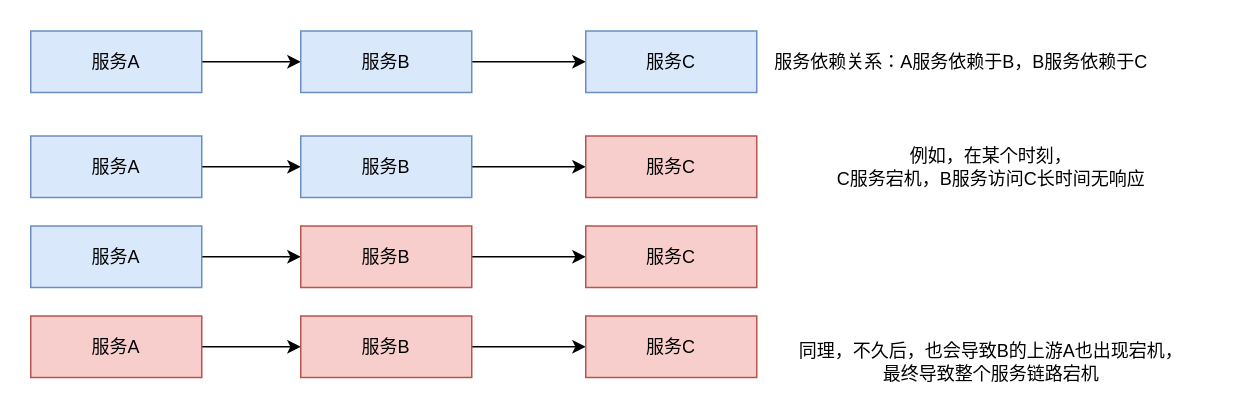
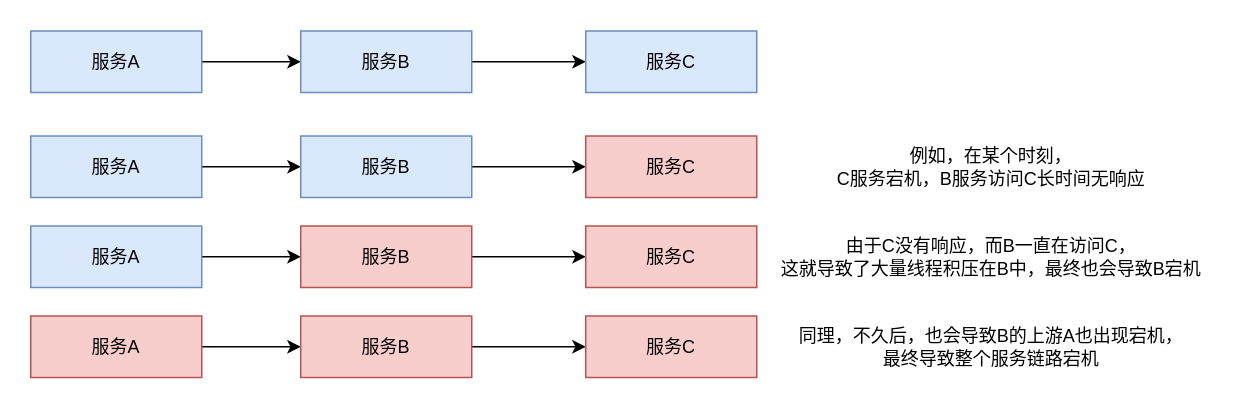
node "服务依赖关系：A服务依赖于B，B服务依赖于C": removed
node "由于C没有响应，而B一直在访问C， 这就导致了大量线程积压在B中，最终也会导致B宕机": added
node "同理，不久后，也会导致B的上游A也出现宕机， 最终导致整个服务链路宕机": moved (991, 362) -> (991, 347)
